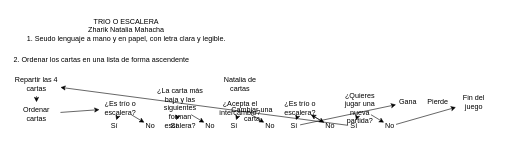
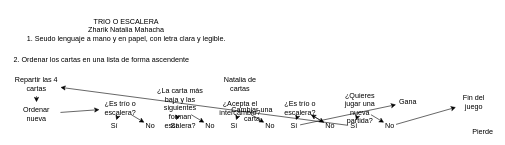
node "Pierde": moved (438, 102) -> (483, 132)
node "Ordenar cartas": label "Ordenar cartas" -> "Ordenar nueva"
